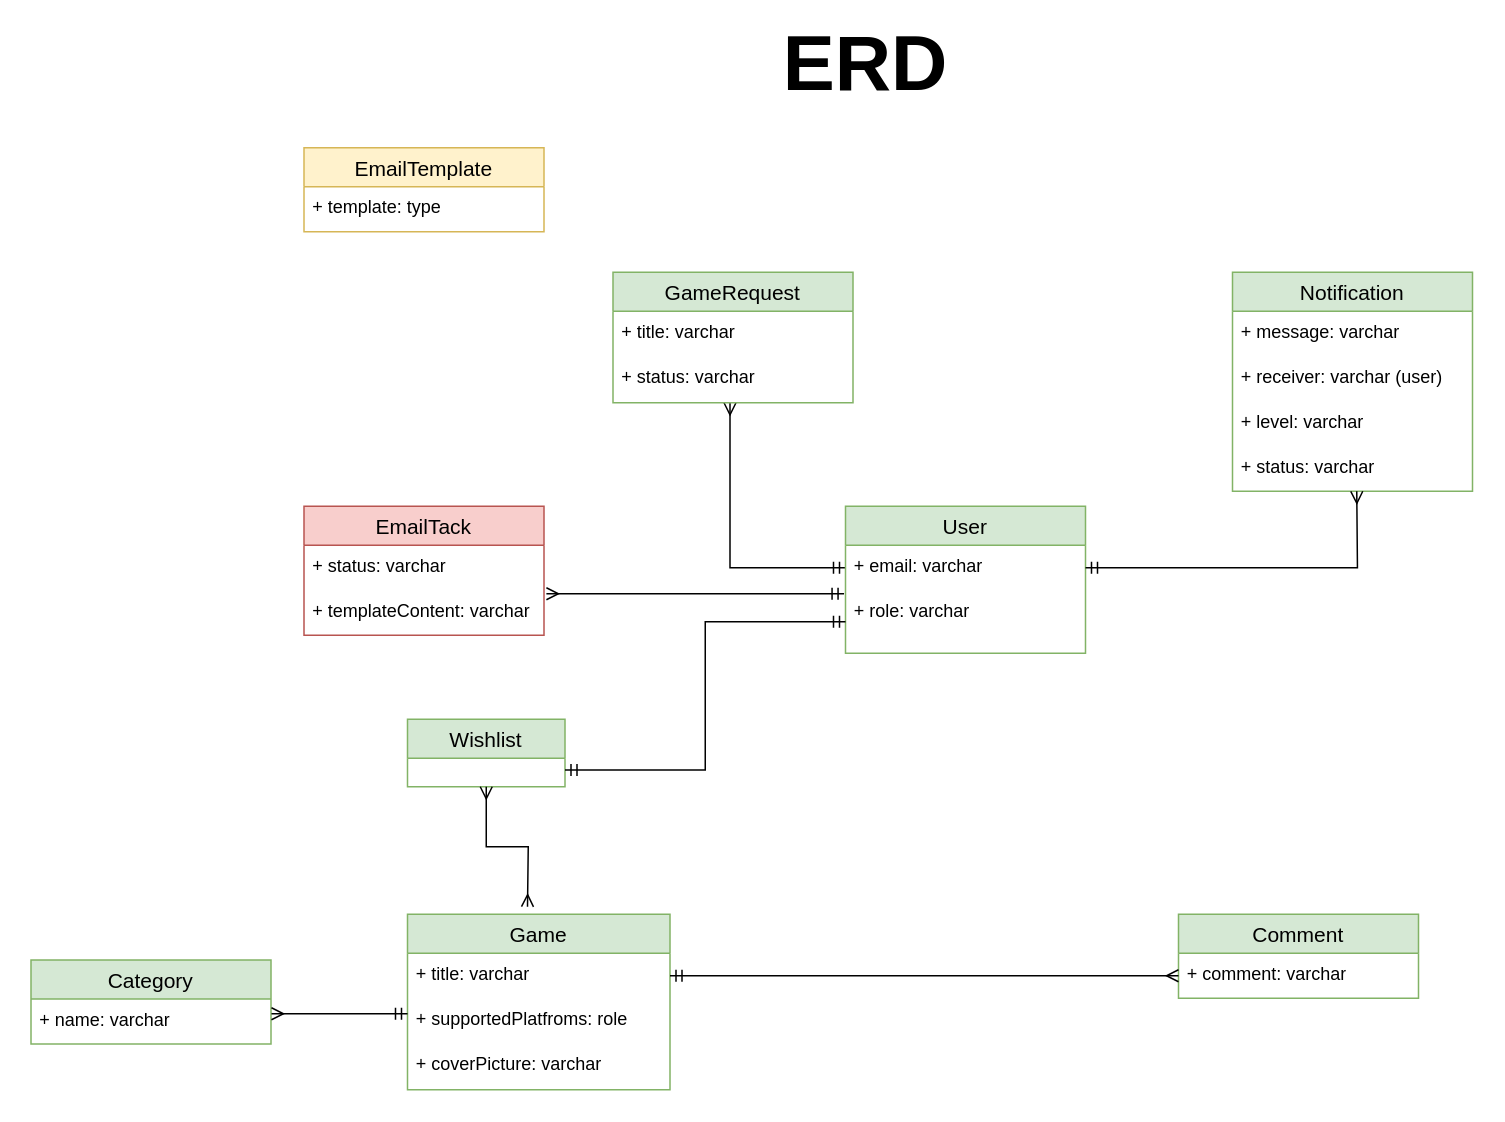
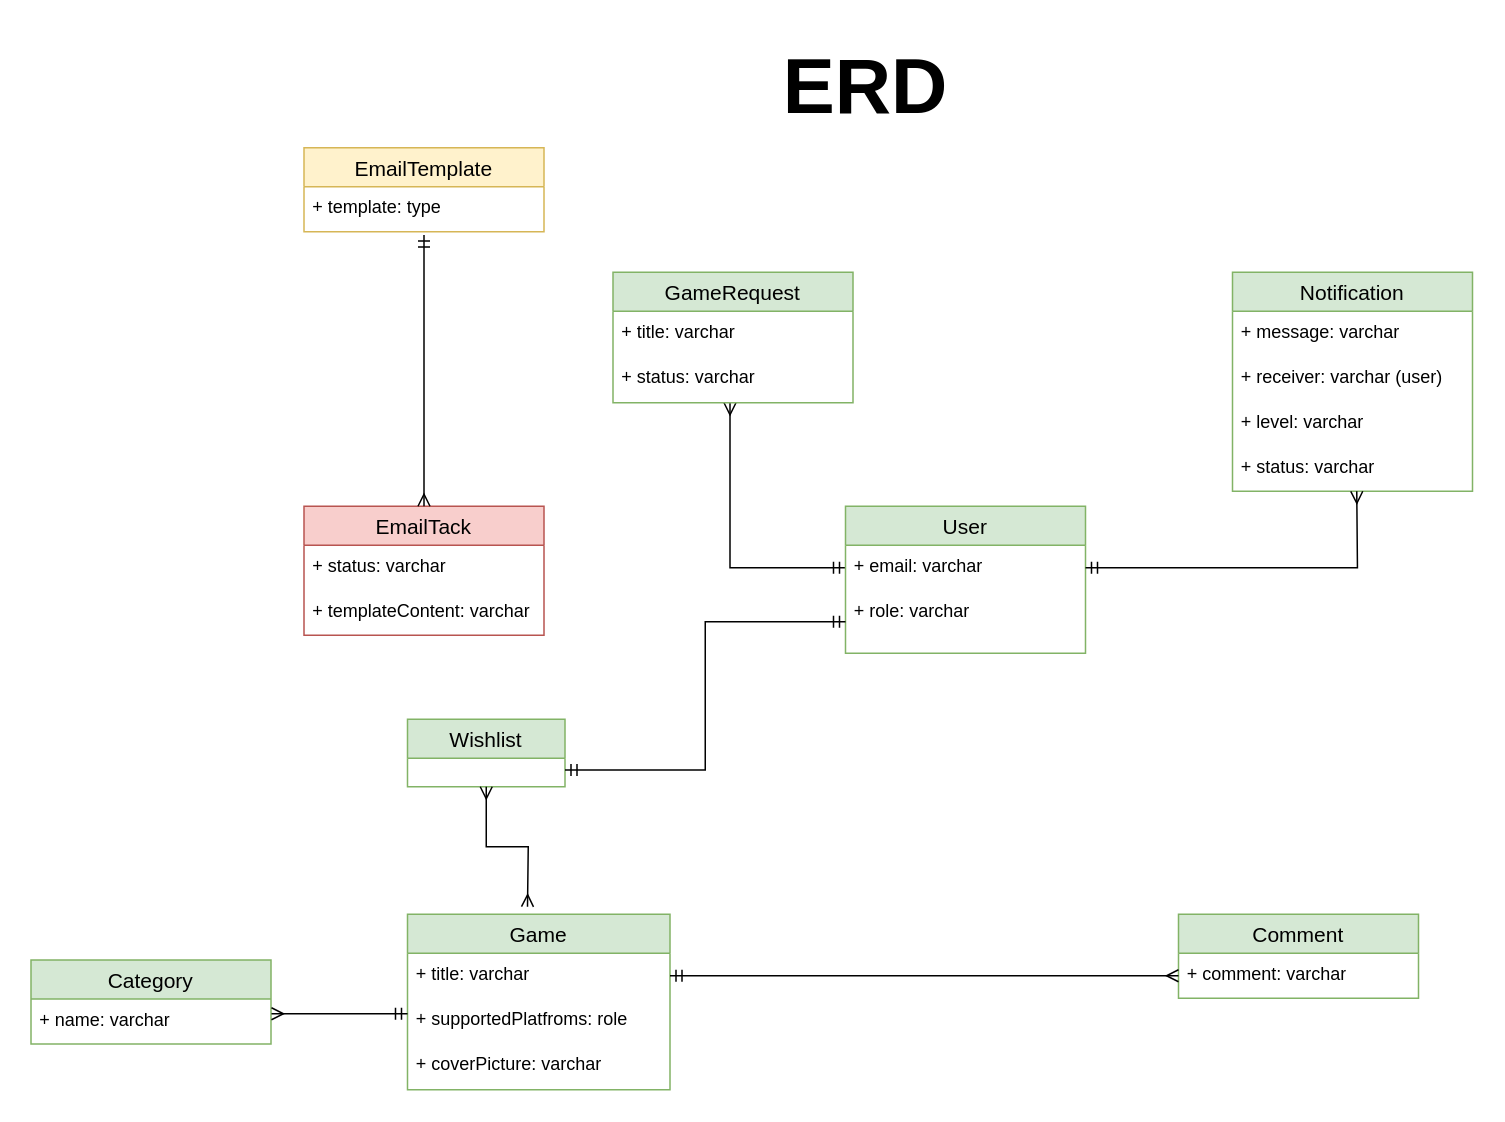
node "ERD": moved (865, 64) -> (865, 86)
edge "+ template: type" -- "EmailTack": added
edge "+ templateContent: varchar" -- "+ role: varchar": removed
